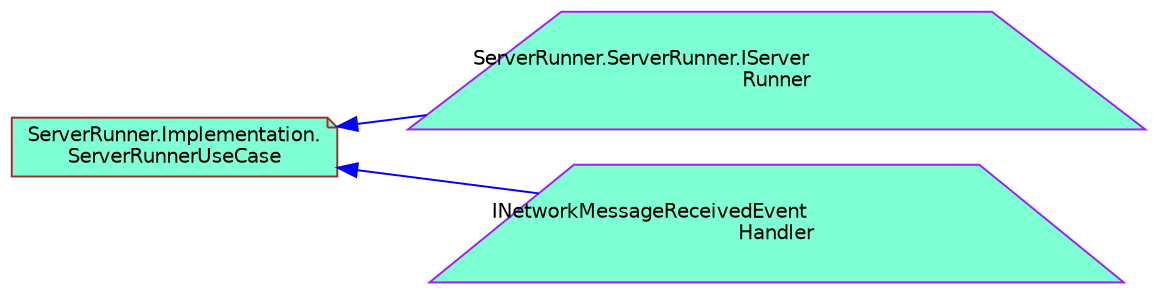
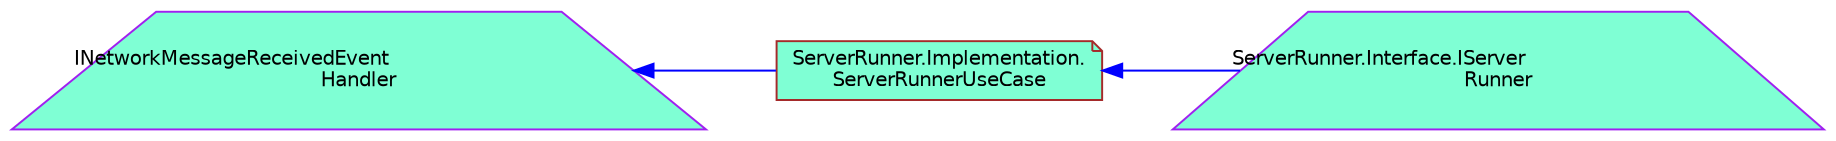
node "ServerRunner.ServerRunner.IServer Runner": label "ServerRunner.ServerRunner.IServer Runner" -> "ServerRunner.Interface.IServer Runner"
edge "INetworkMessageReceivedEvent Handler" -> "ServerRunner.Implementation. ServerRunnerUseCase": reversed
